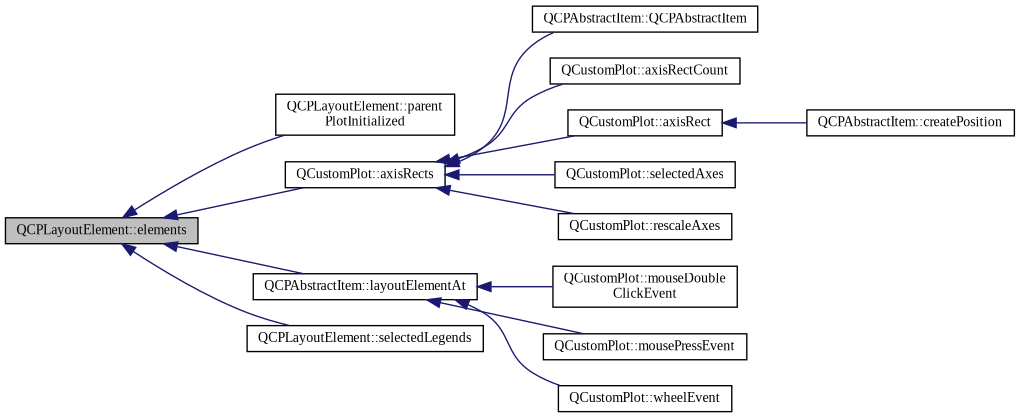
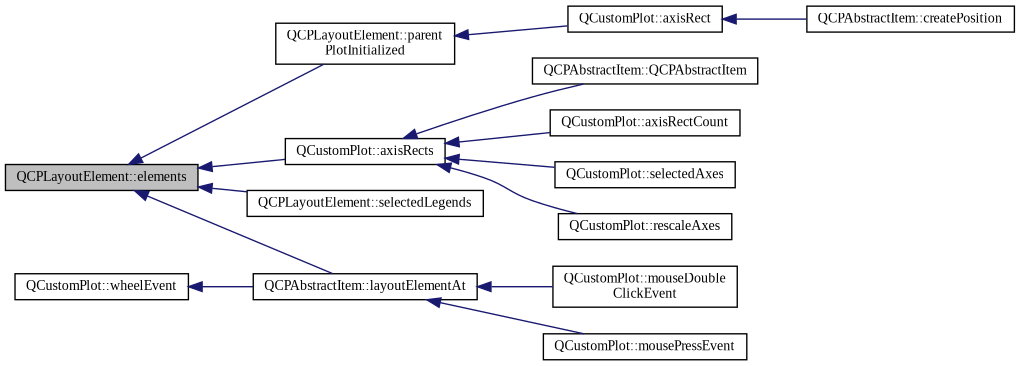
edge "QCustomPlot::axisRect" -> "QCustomPlot::axisRects": now "QCustomPlot::axisRect" -> "QCPLayoutElement::parent PlotInitialized"
edge "QCustomPlot::wheelEvent" -> "QCPAbstractItem::layoutElementAt": reversed
